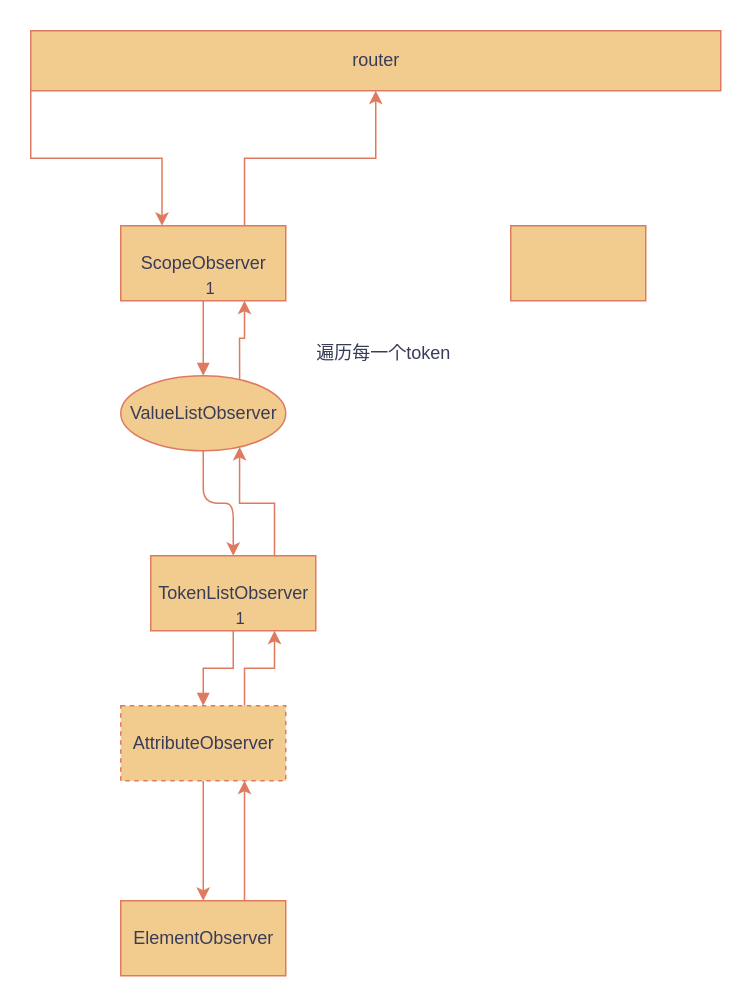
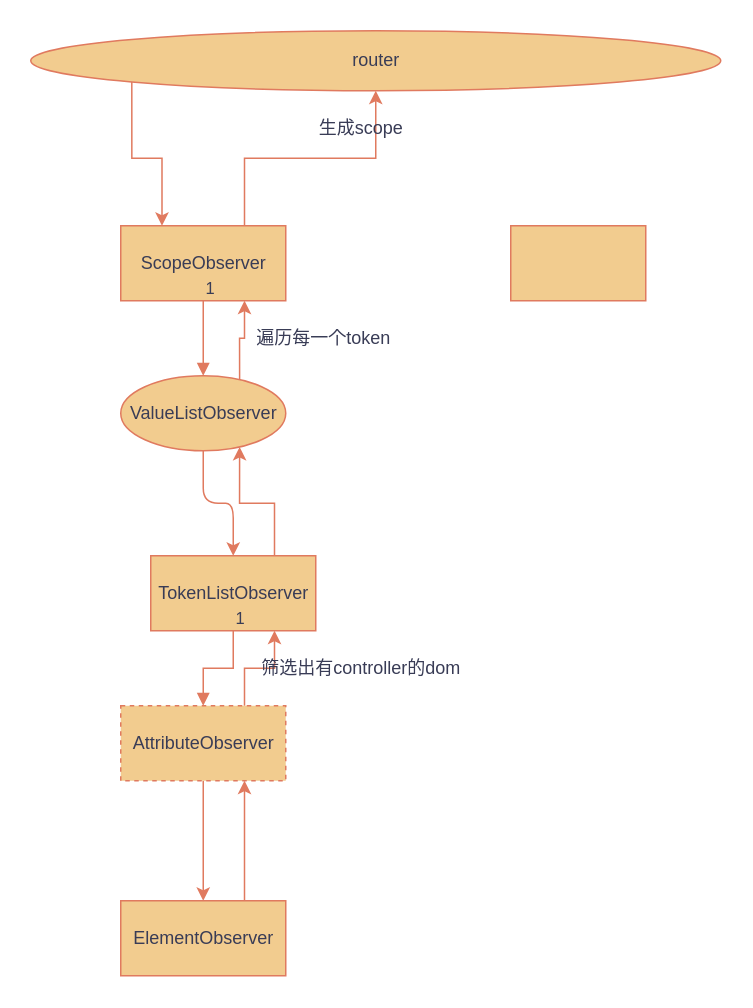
node "router": shape rectangle -> ellipse
node "生成scope": added
node "遍历每一个token": moved (383, 353) -> (323, 338)
node "筛选出有controller的dom": added
